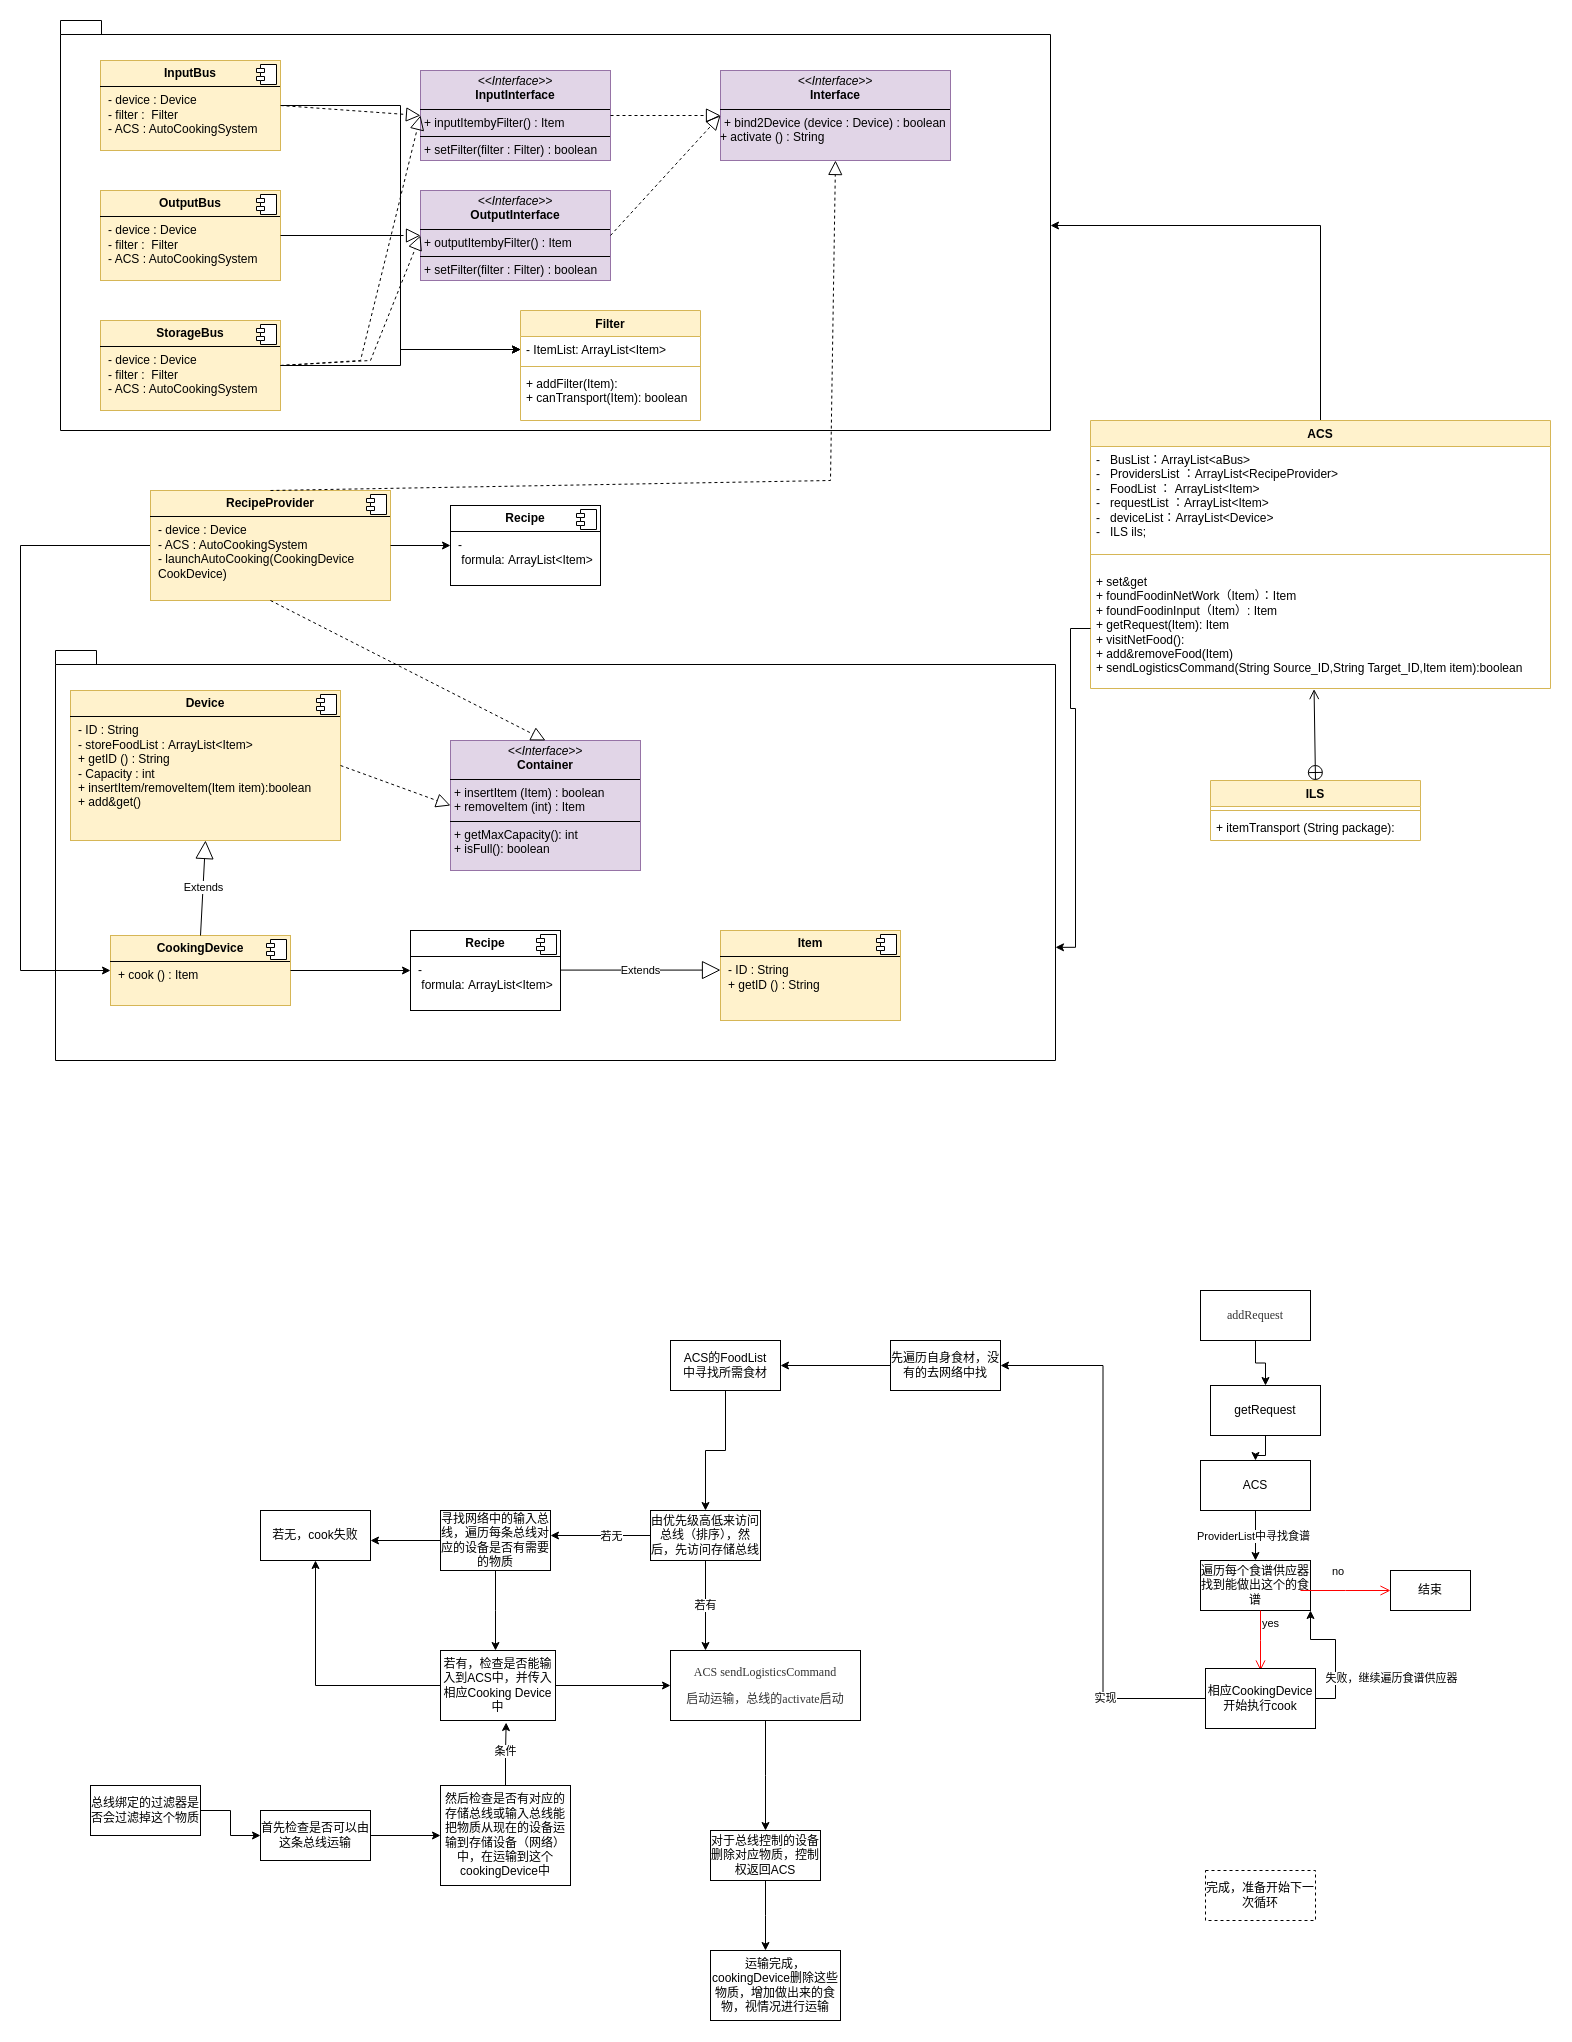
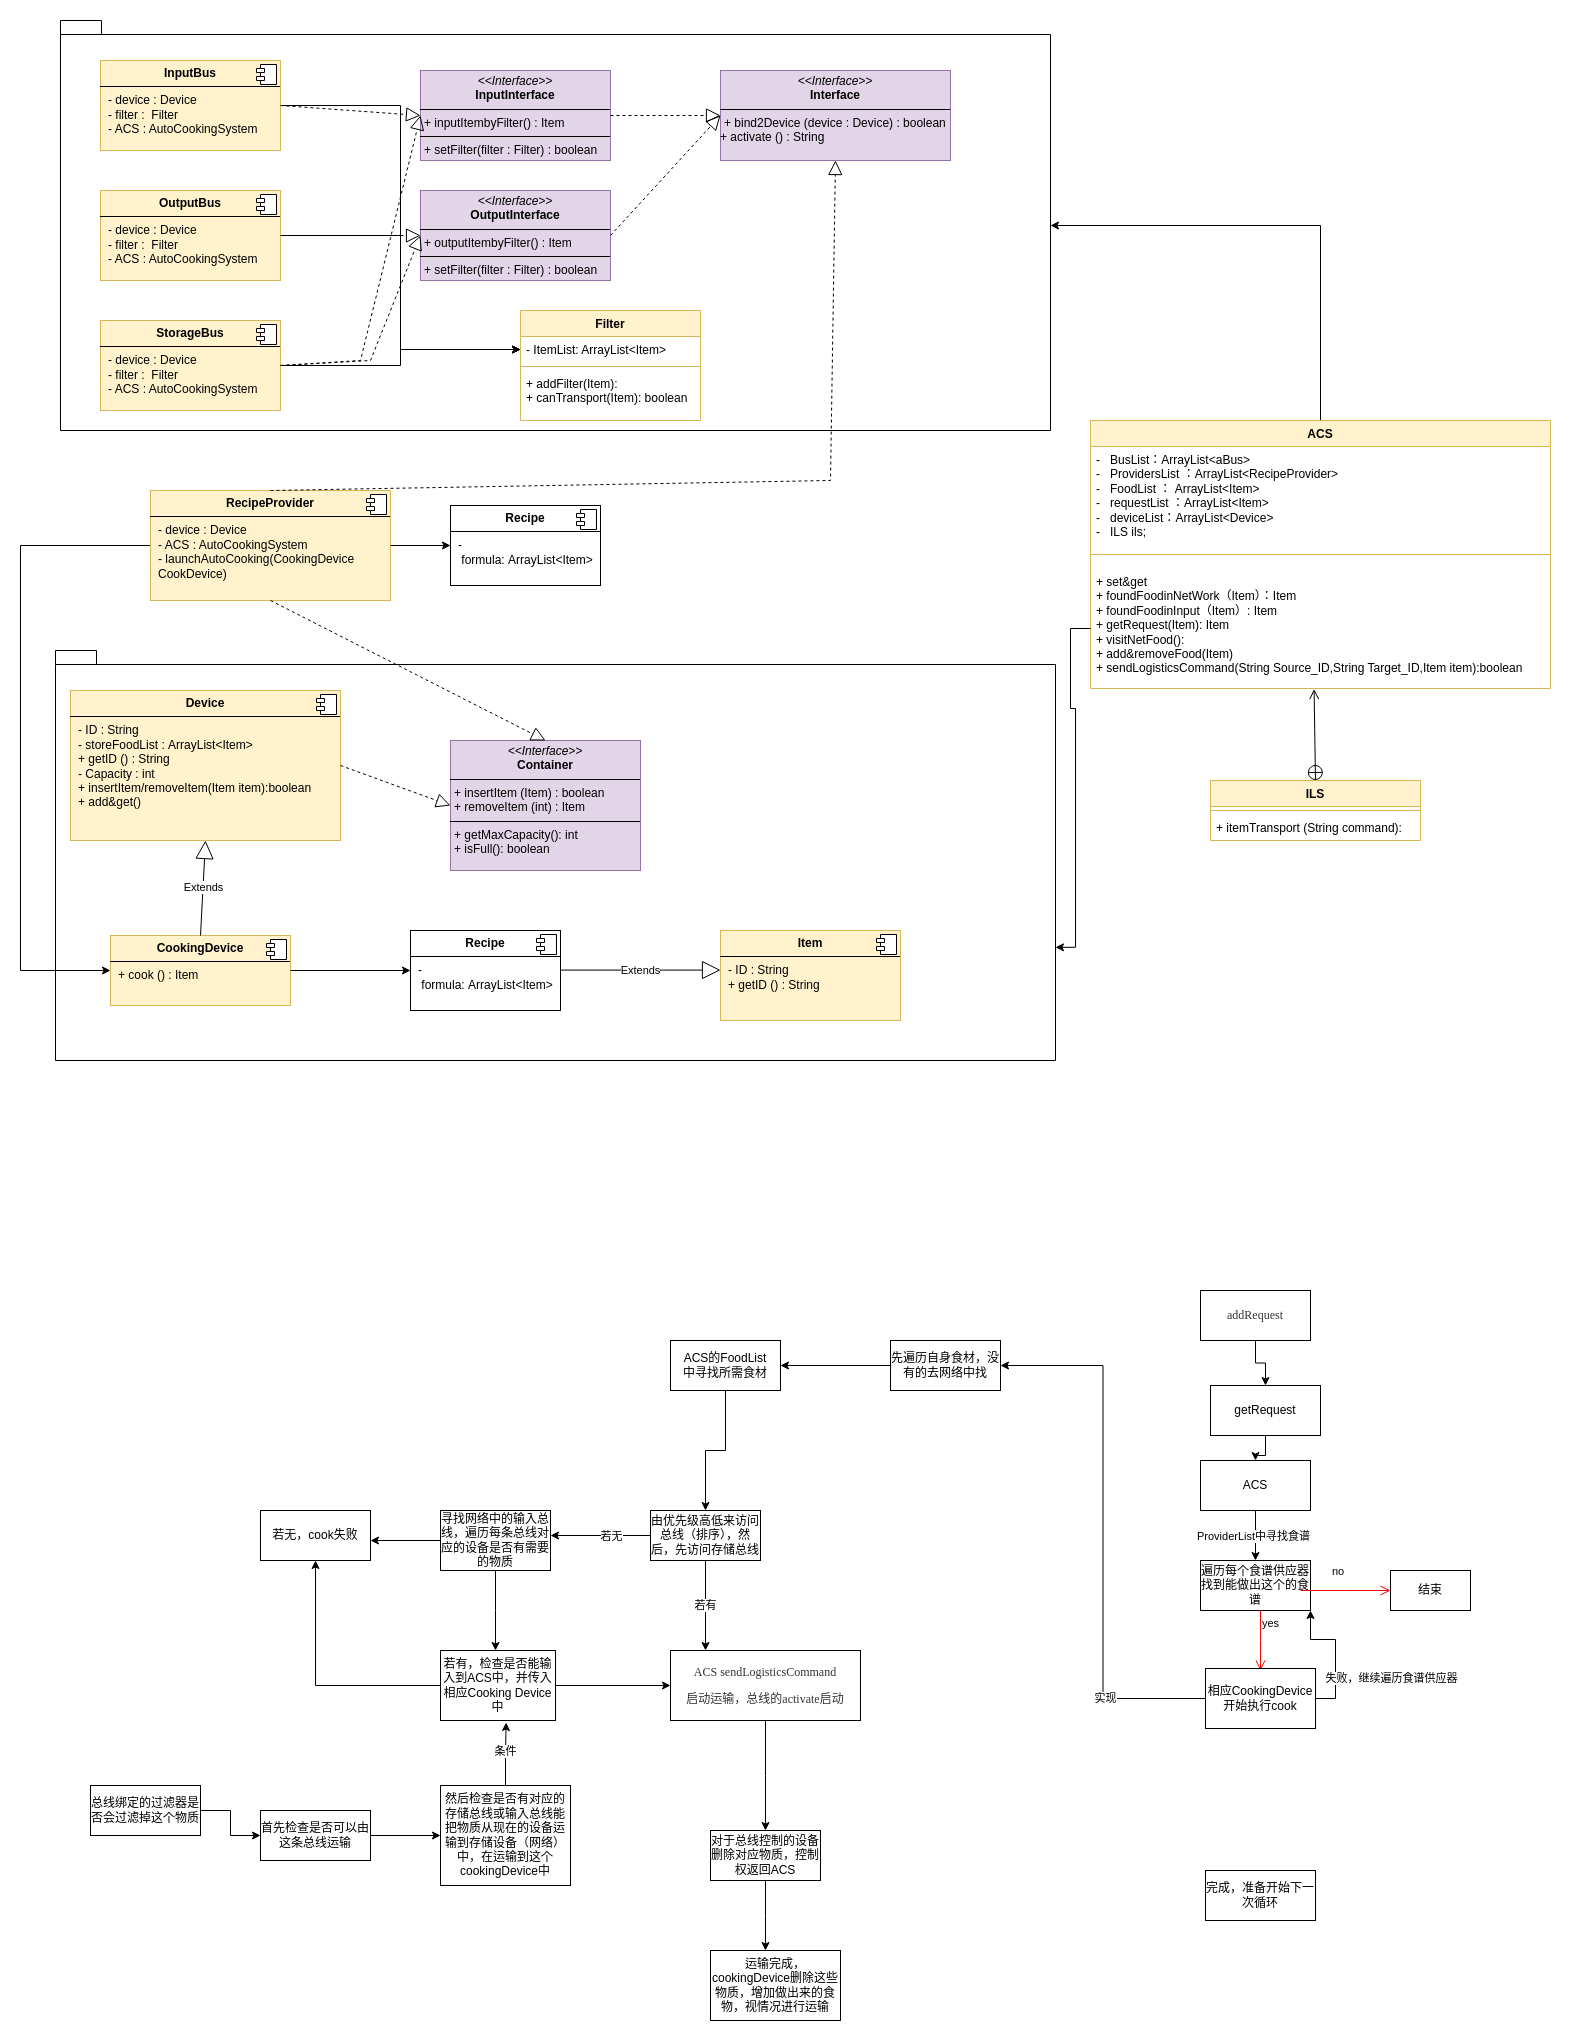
node "+ itemTransport (String package):": label "+ itemTransport (String package):" -> "+ itemTransport (String command):"
node "完成，准备开始下一次循环": style dashed -> solid
